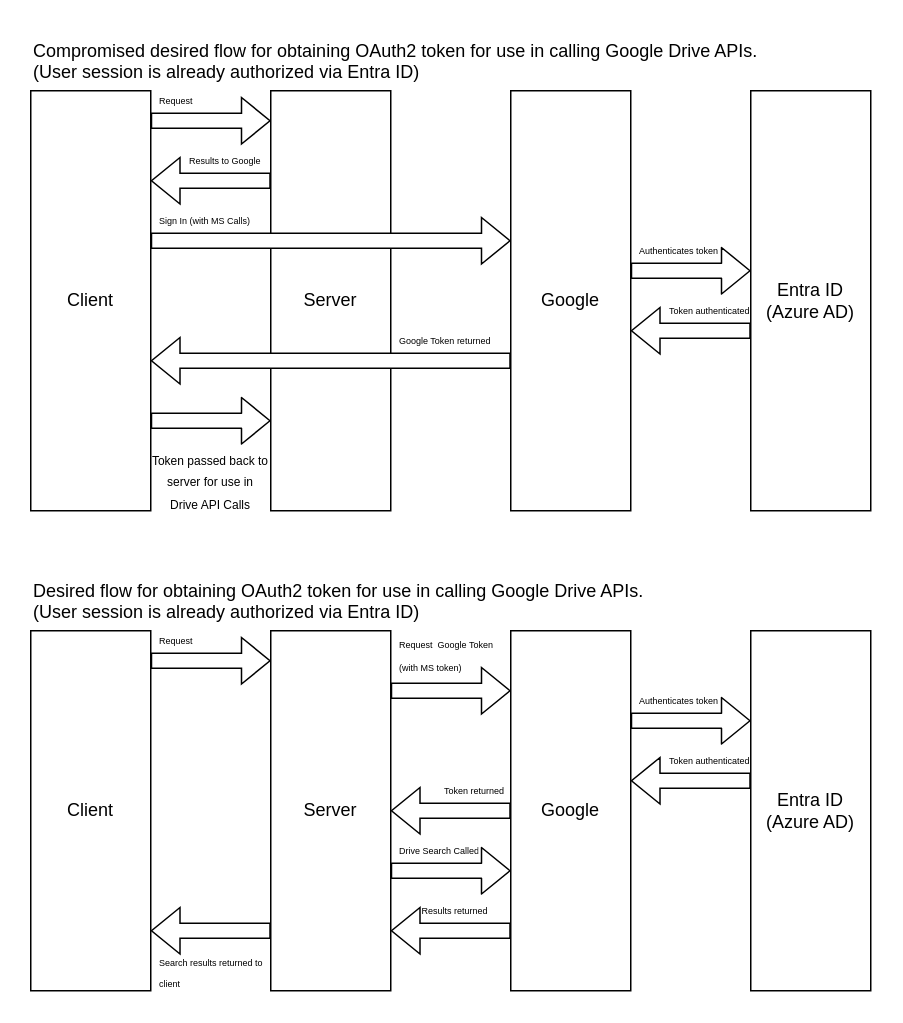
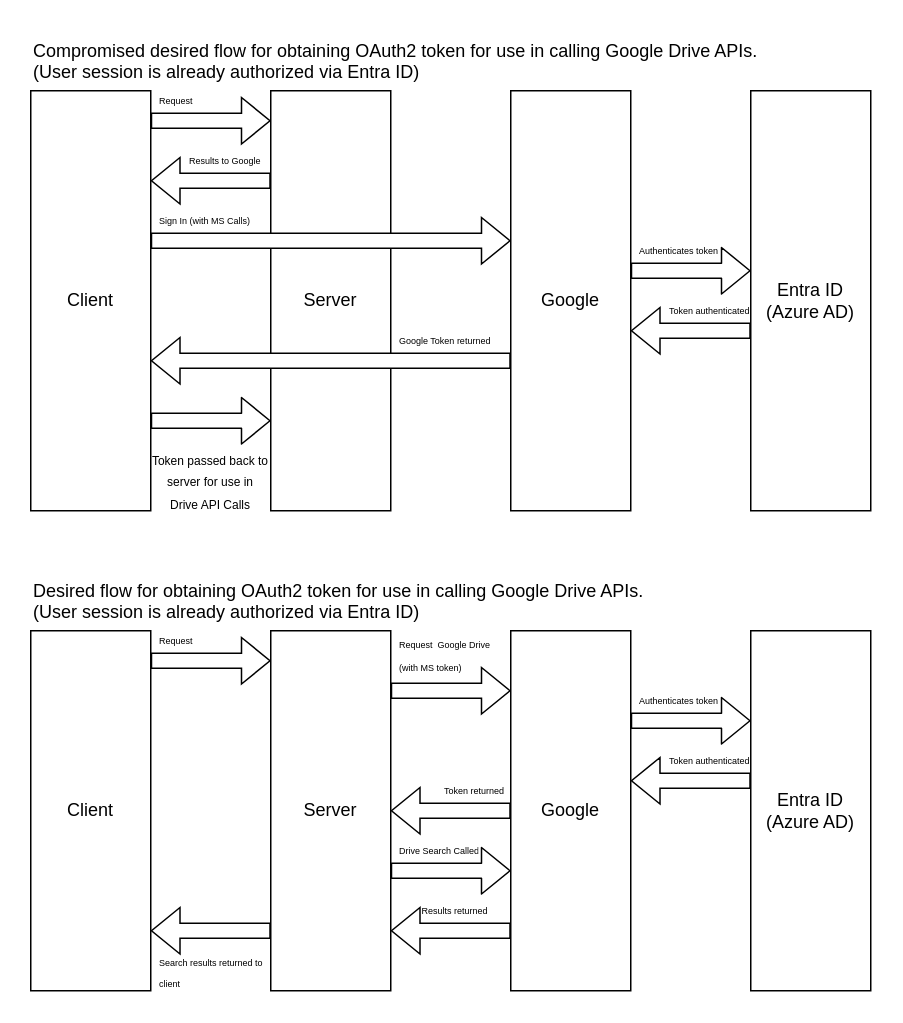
node "Request Google Token (with MS token)": label "Request Google Token (with MS token)" -> "Request Google Drive (with MS token)"
